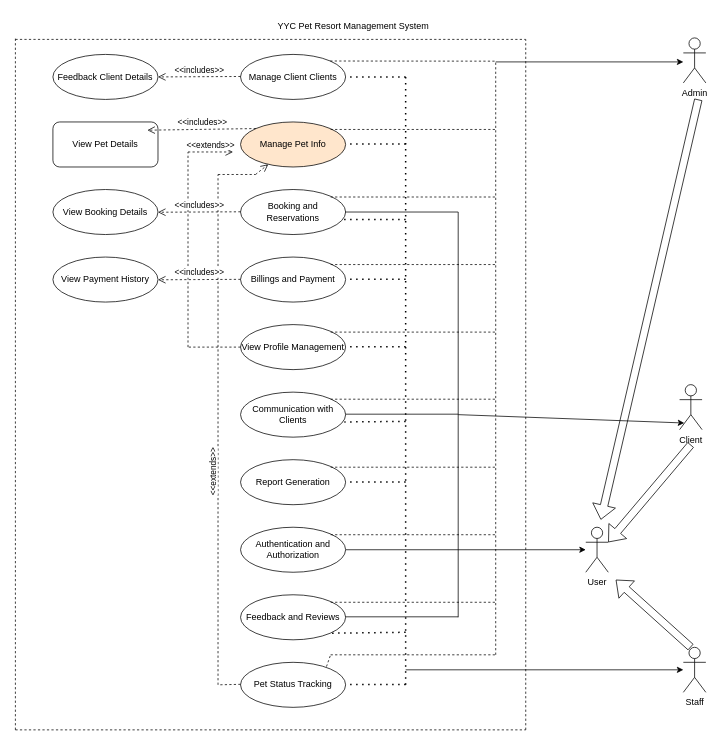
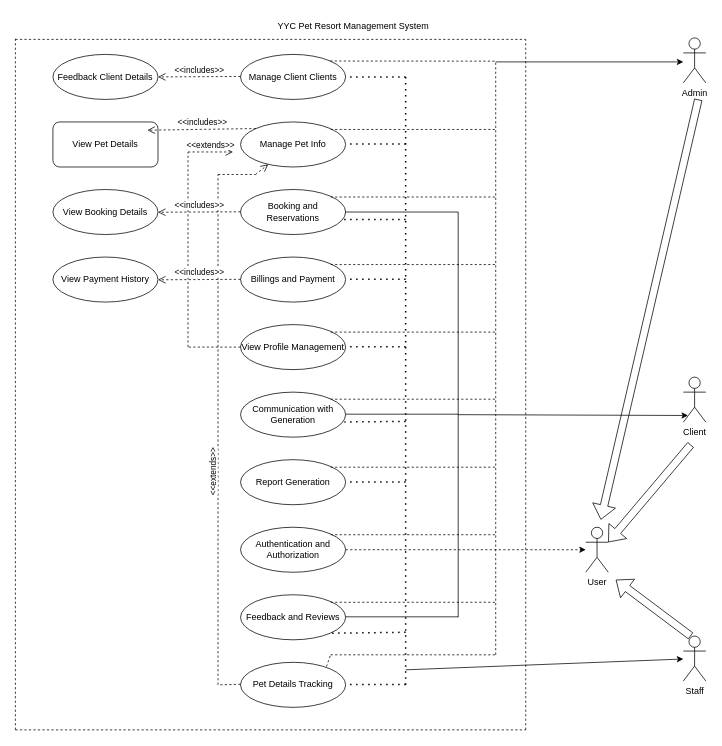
node "Manage Pet Info": fillcolor #ffe6cc -> #ffffff
node "Client": moved (690, 407) -> (694, 399)
node "Communication with Clients": label "Communication with Clients" -> "Communication with Generation"
edge "Authentication and Authorization" -> "User": style solid -> dashed
node "Staff": moved (694, 669) -> (694, 658)
node "Pet Status Tracking": label "Pet Status Tracking" -> "Pet Details Tracking"
